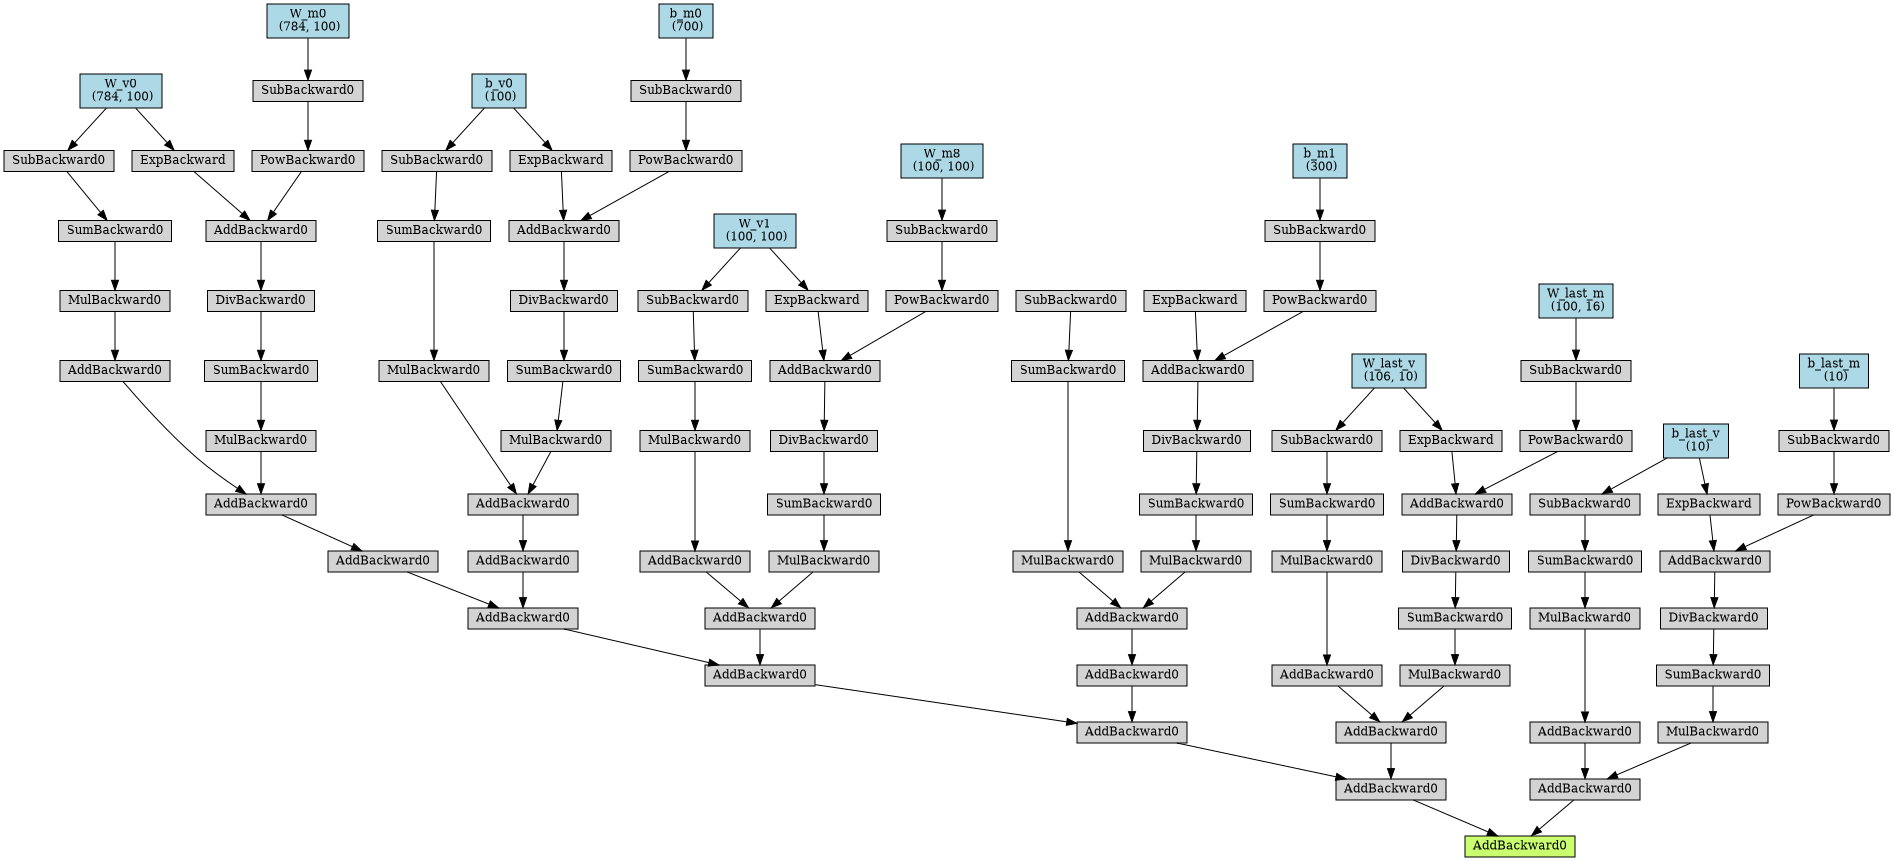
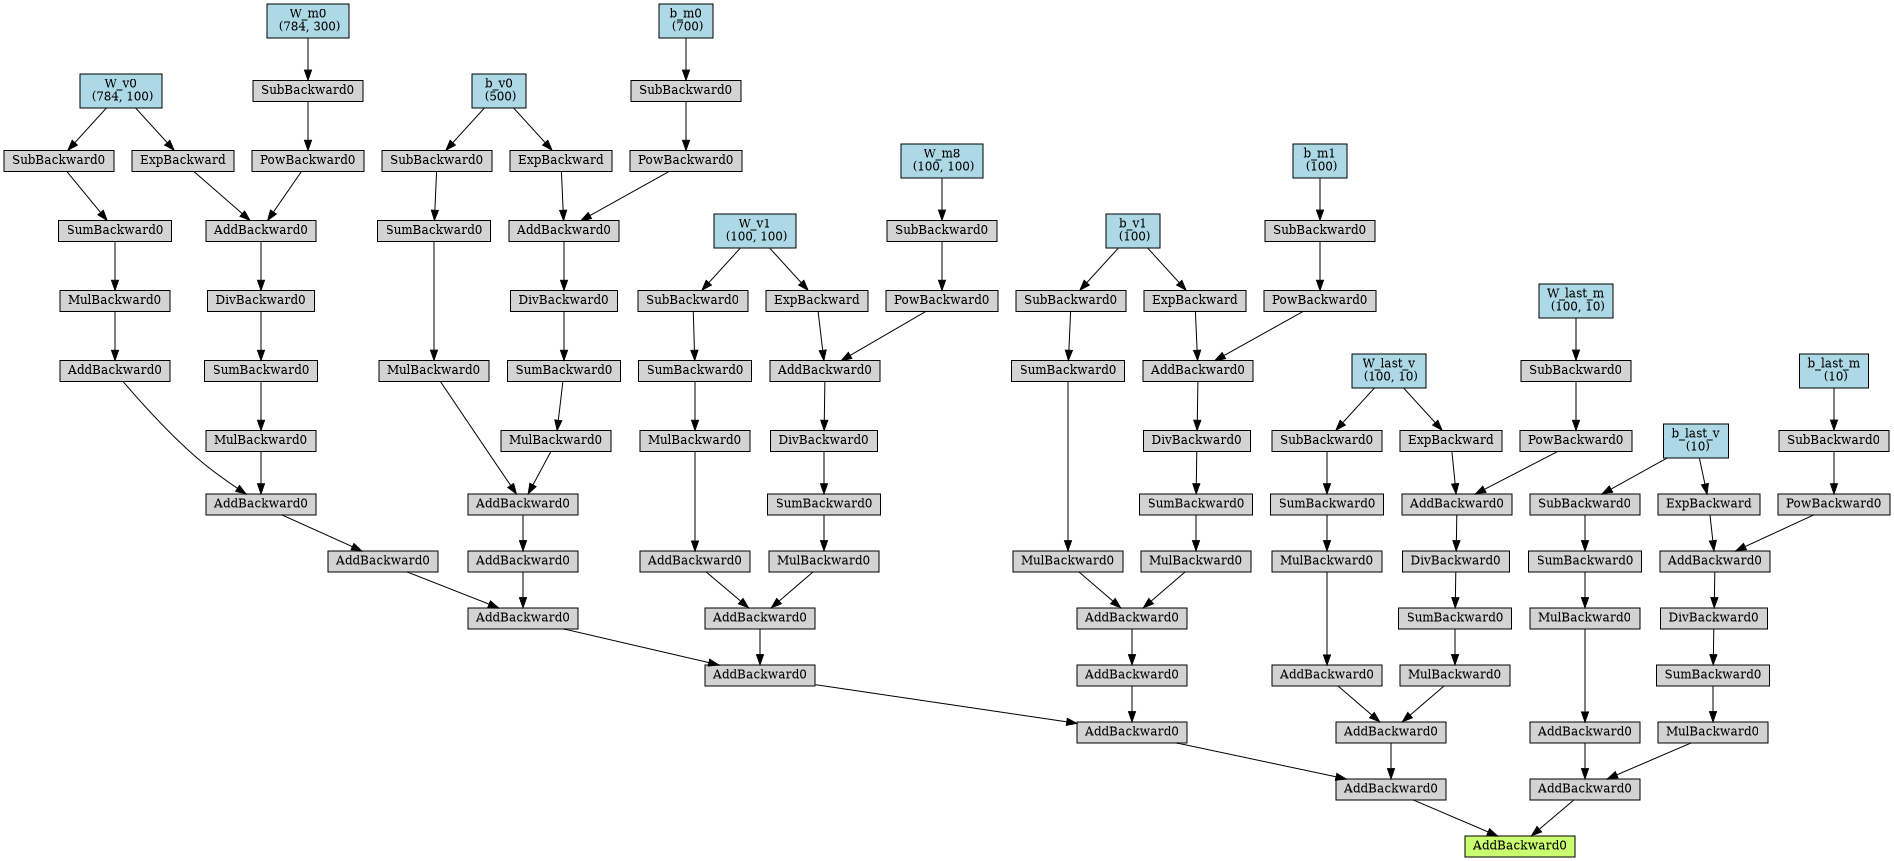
node "W_m0 (784, 100)": label "W_m0 (784, 100)" -> "W_m0 (784, 300)"
node "b_v0 (100)": label "b_v0 (100)" -> "b_v0 (500)"
node "b_m1 (300)": label "b_m1 (300)" -> "b_m1 (100)"
node "b_v1 (100)": added
node "W_last_m (100, 16)": label "W_last_m (100, 16)" -> "W_last_m (100, 10)"
node "W_last_v (106, 10)": label "W_last_v (106, 10)" -> "W_last_v (100, 10)"
